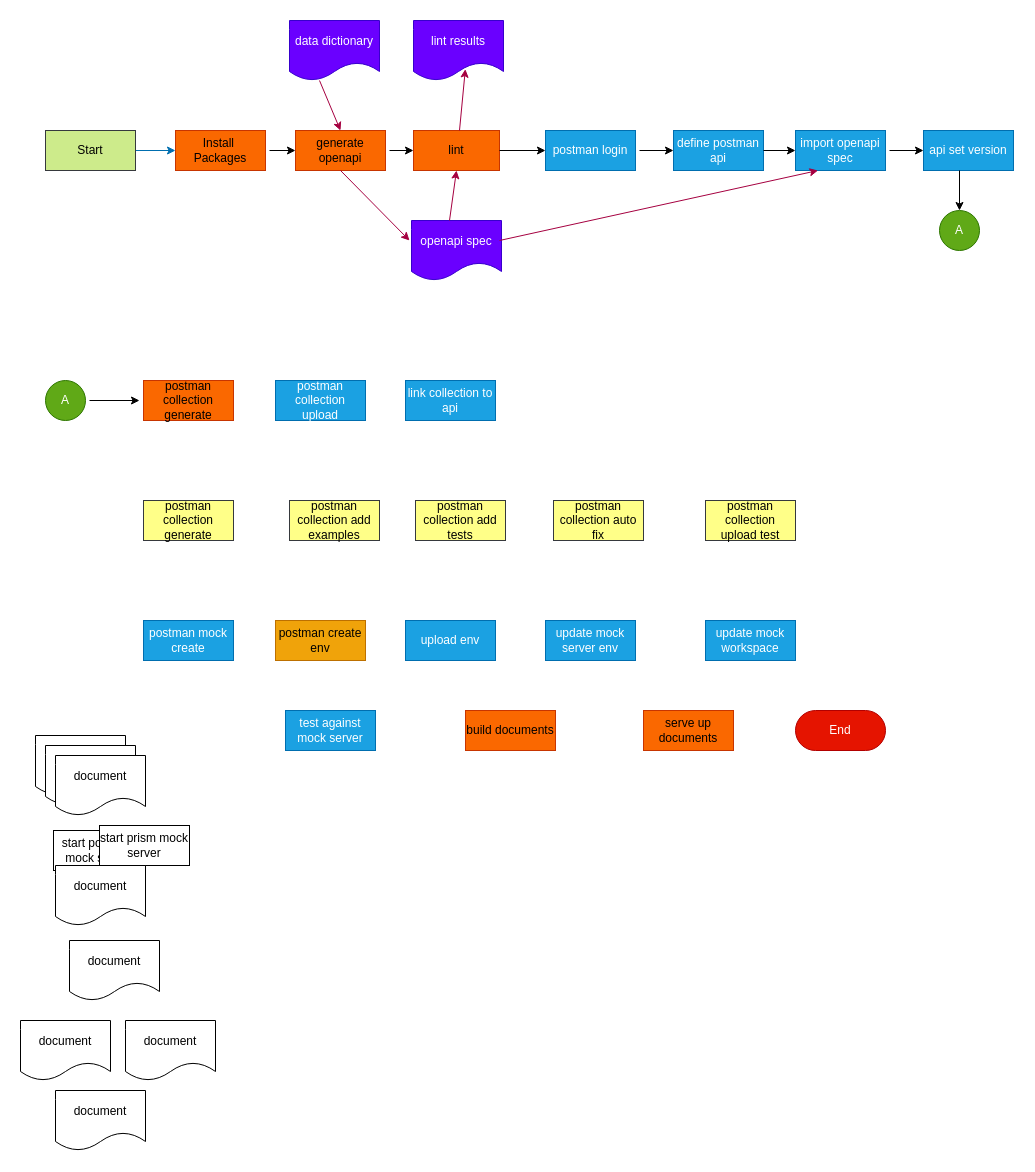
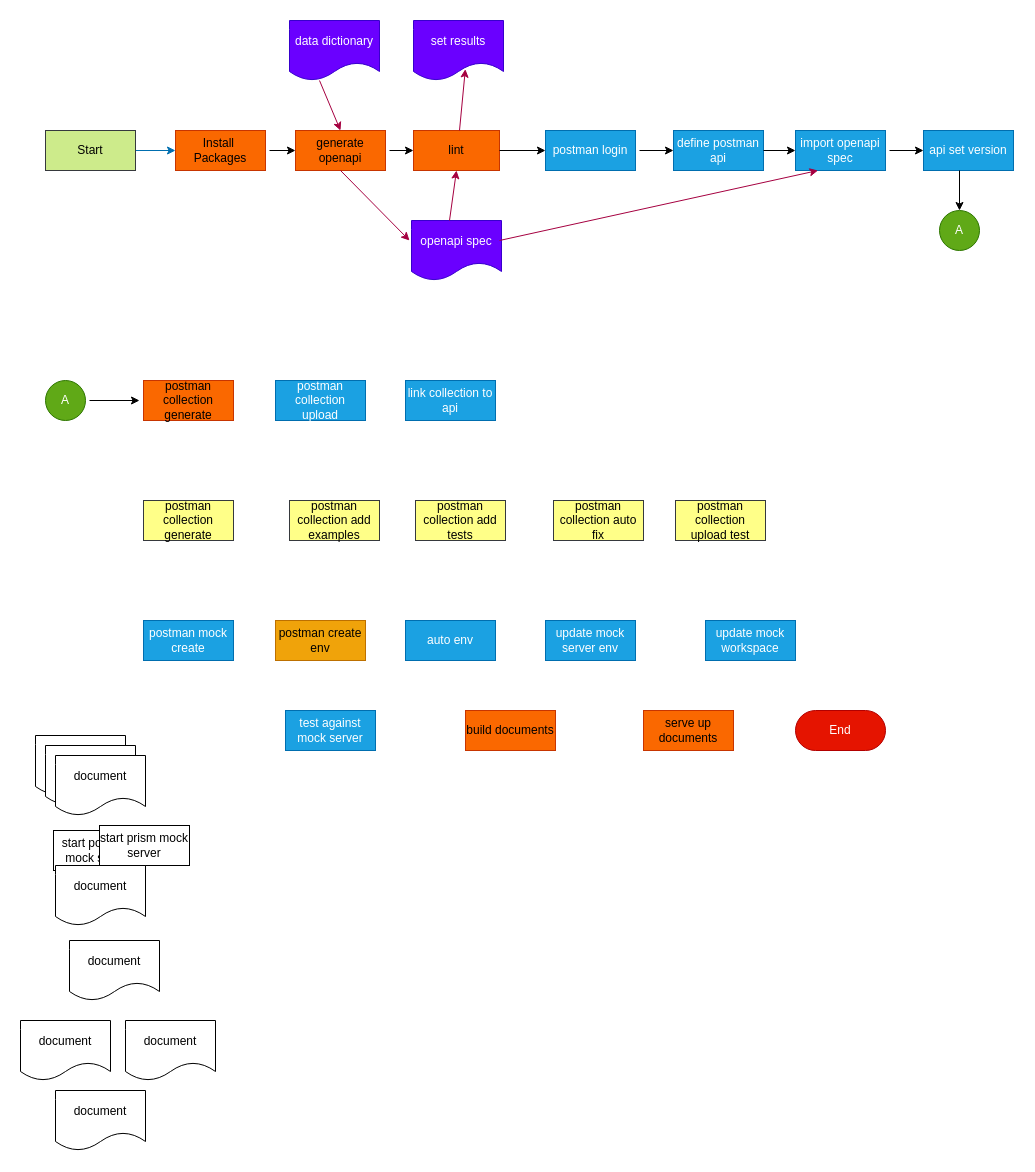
node "lint results": label "lint results" -> "set results"
node "postman collection upload test": moved (751, 521) -> (721, 521)
node "upload env": label "upload env" -> "auto env"
